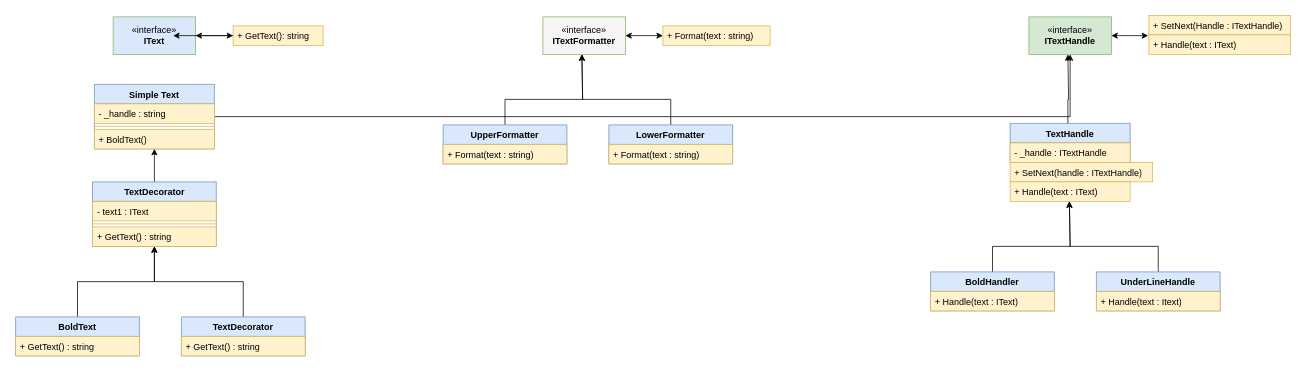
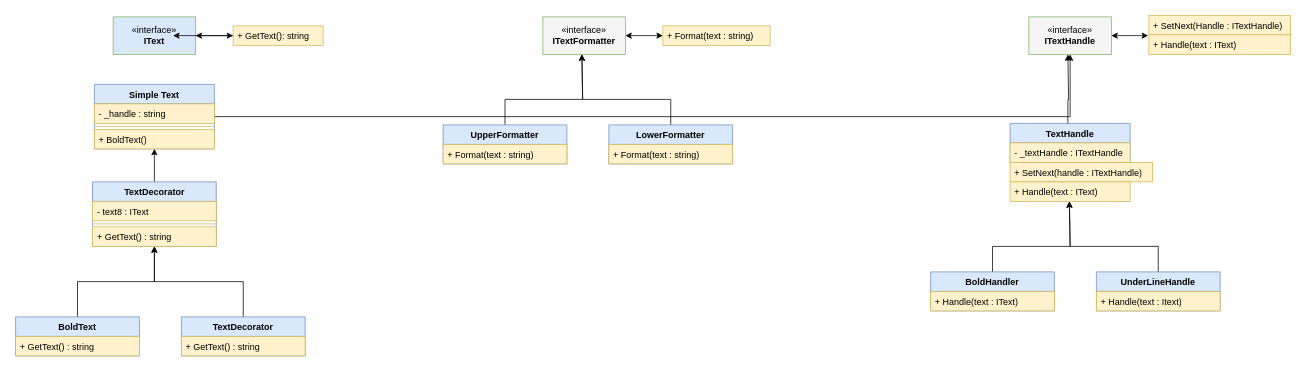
node "«interface» ITextHandle": fillcolor #d5e8d4 -> #f5f5f5
node "- _handle : ITextHandle": label "- _handle : ITextHandle" -> "- _textHandle : ITextHandle"
node "- text1 : IText": label "- text1 : IText" -> "- text8 : IText"
